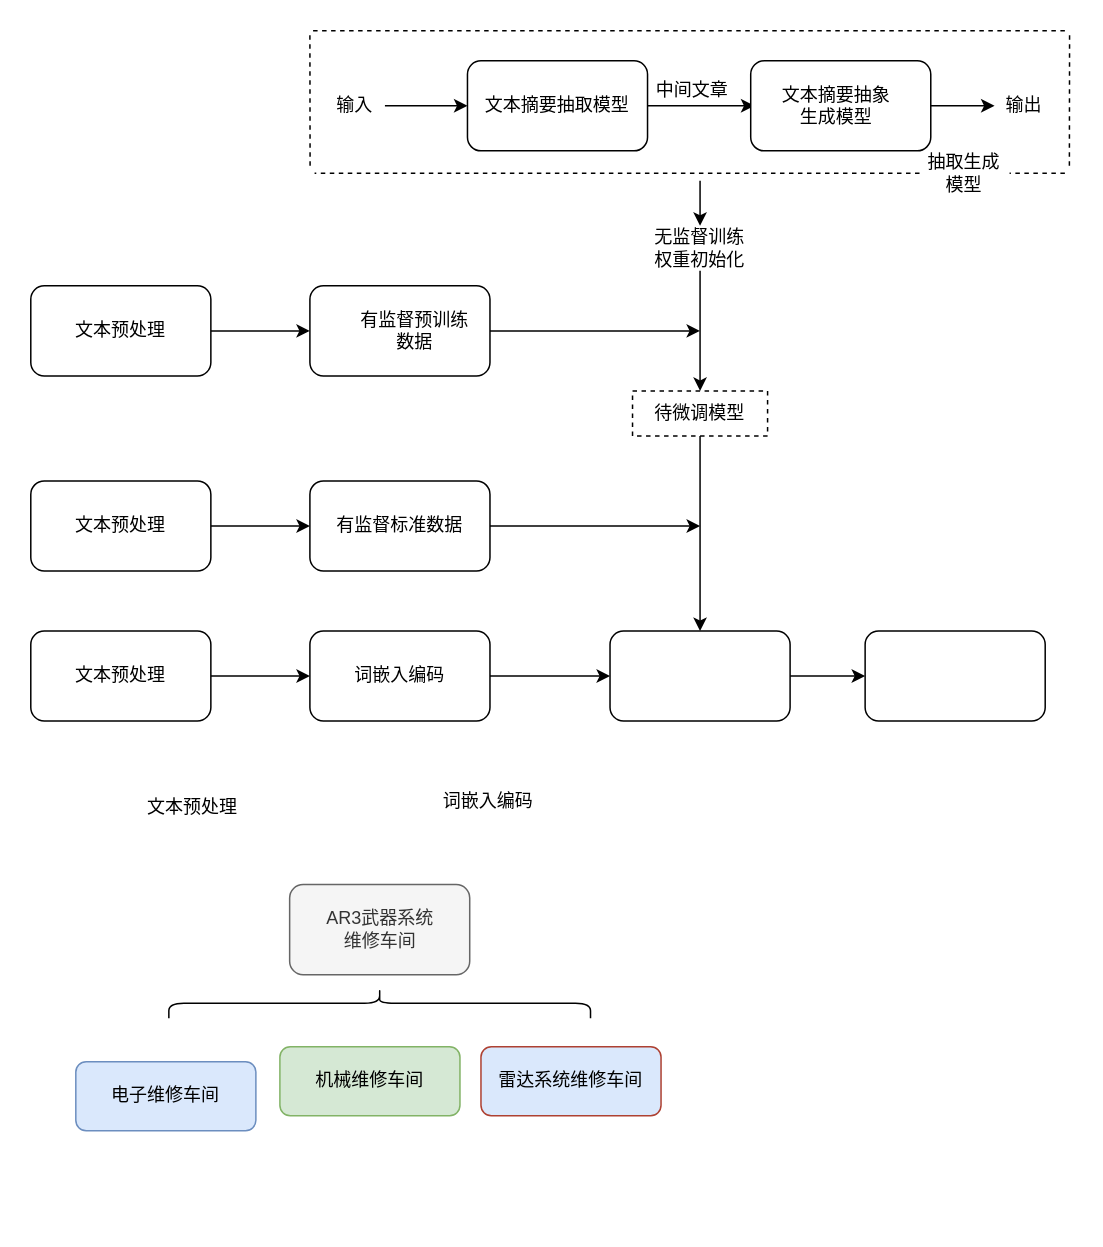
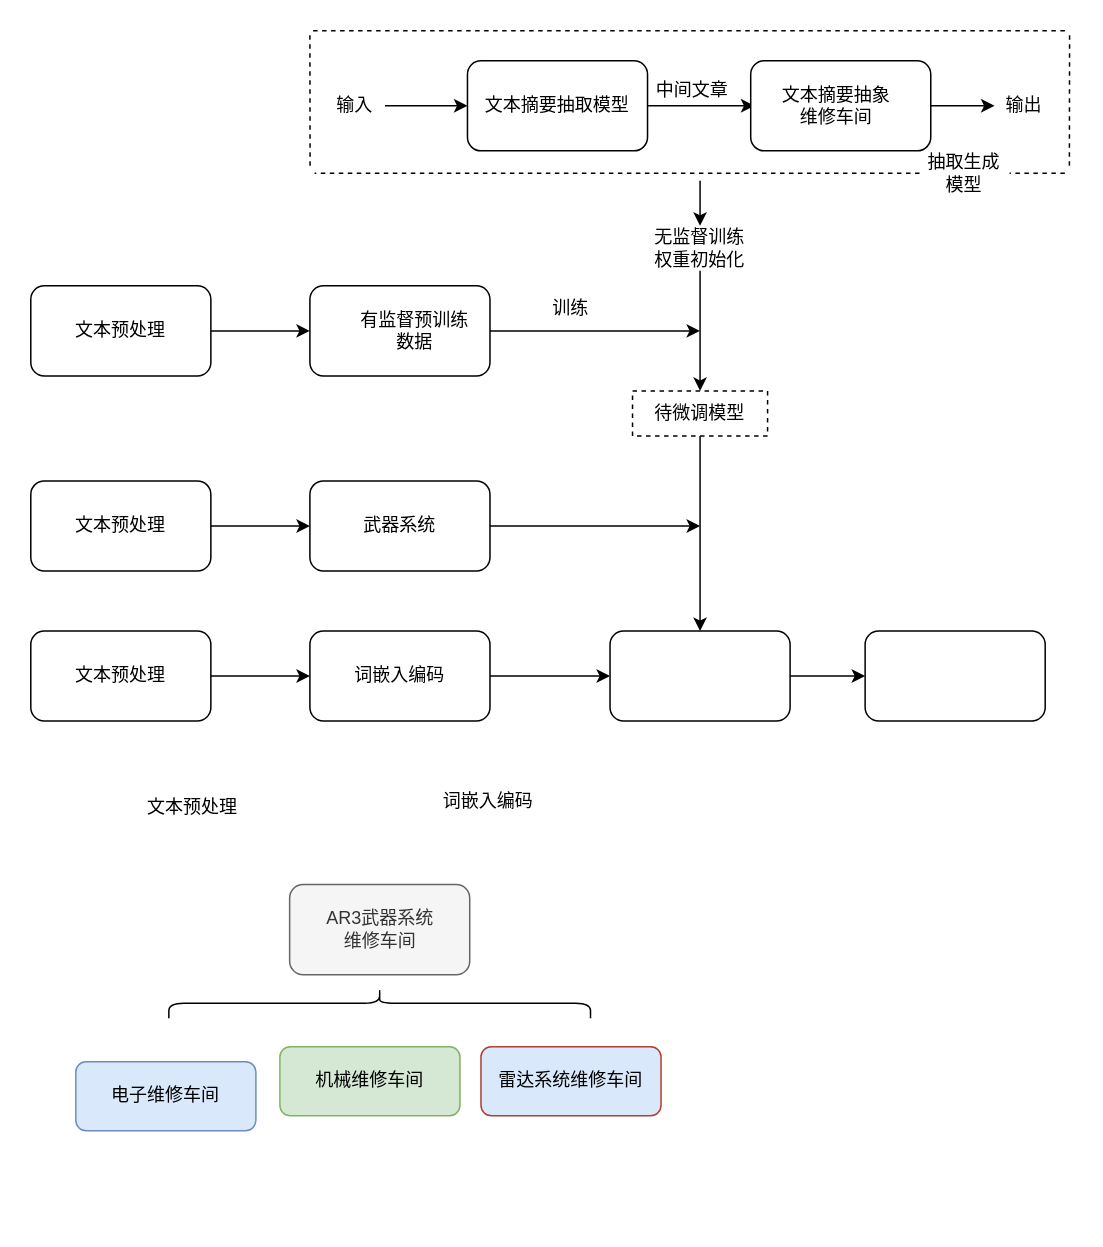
node "文本摘要抽象 生成模型": label "文本摘要抽象 生成模型" -> "文本摘要抽象 维修车间"
node "训练": added
node "有监督标准数据": label "有监督标准数据" -> "武器系统"
